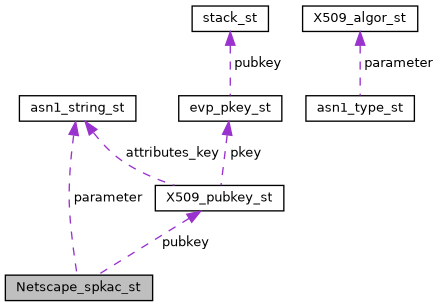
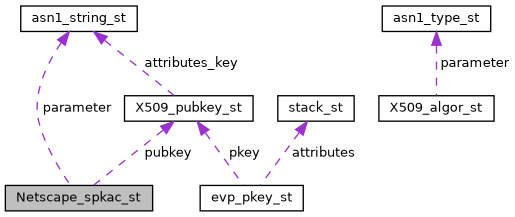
edge "evp_pkey_st" -> "stack_st": label " pubkey" -> " attributes"
edge "asn1_type_st" -> "X509_algor_st": reversed
edge "X509_pubkey_st" -> "evp_pkey_st": reversed
